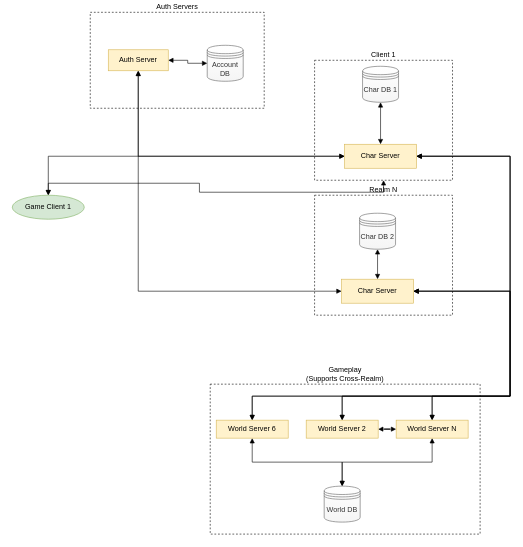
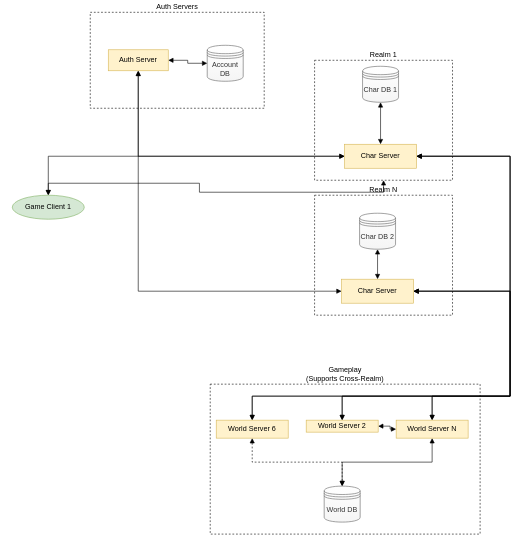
node "Client 1": label "Client 1" -> "Realm 1"
node "World Server 2": size 72x18 -> 72x12
edge "World Server 6" -- "World DB": style solid -> dashed
